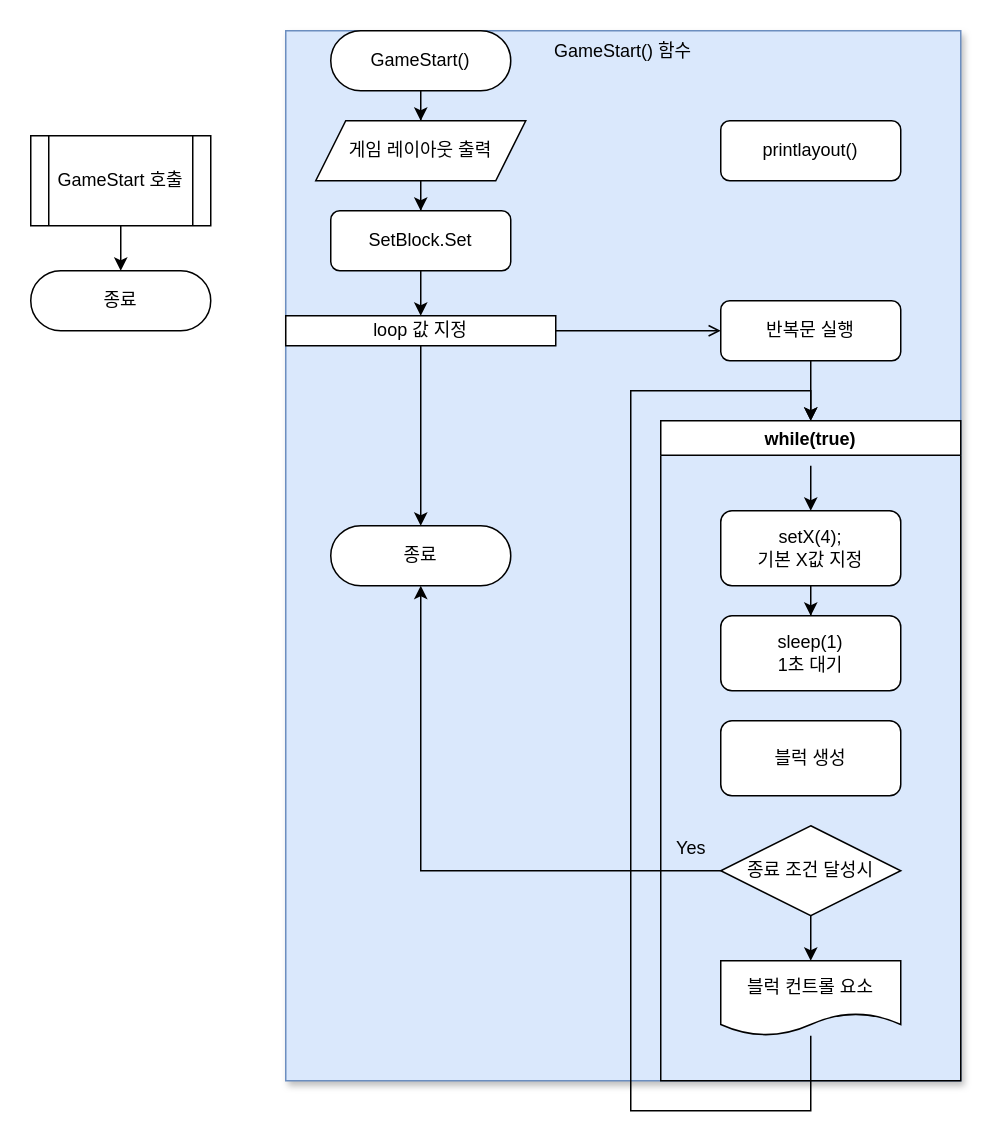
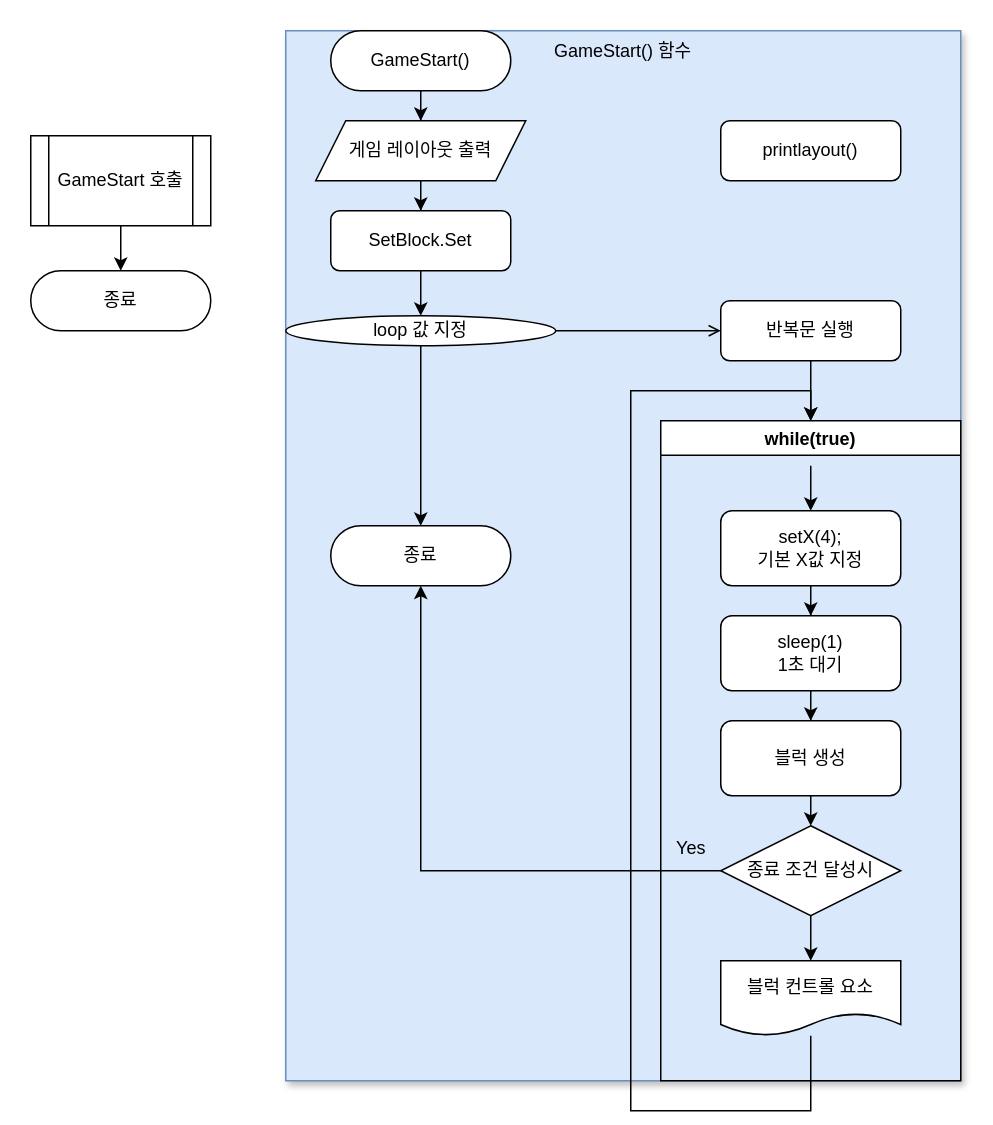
node "loop 값 지정": shape rounded rectangle -> ellipse
edge "sleep(1) 1초 대기" -> "블럭 생성": added
edge "블럭 생성" -> "종료 조건 달성시": added
